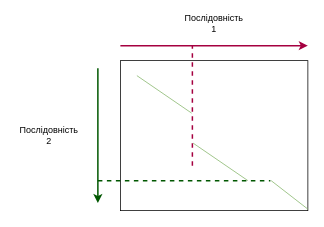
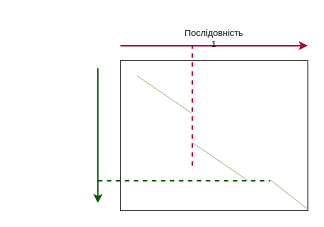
node "Послідовність 1": moved (214, 23) -> (214, 38)
node "Послідовність 2": removed
